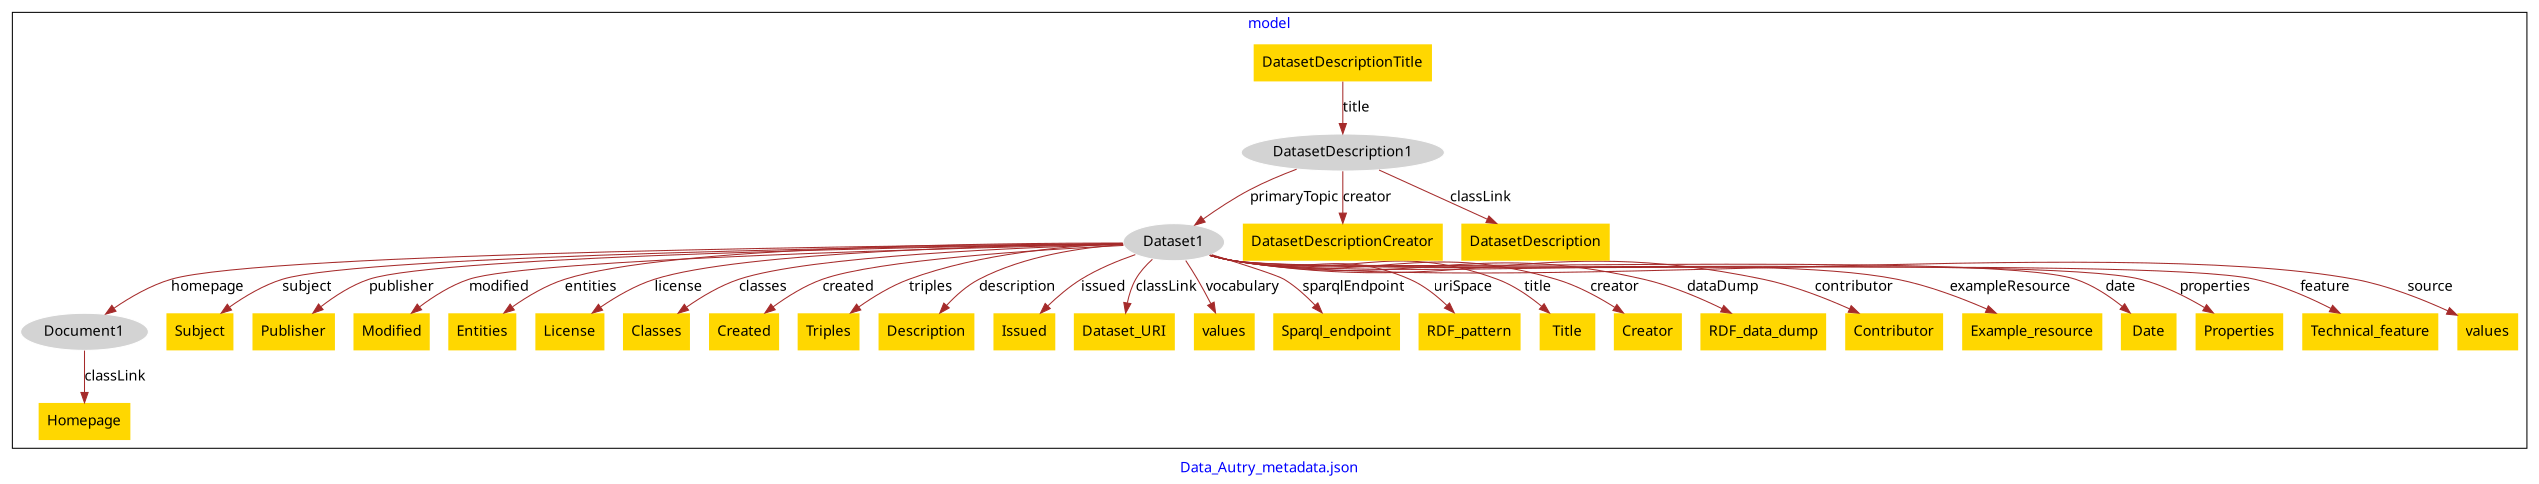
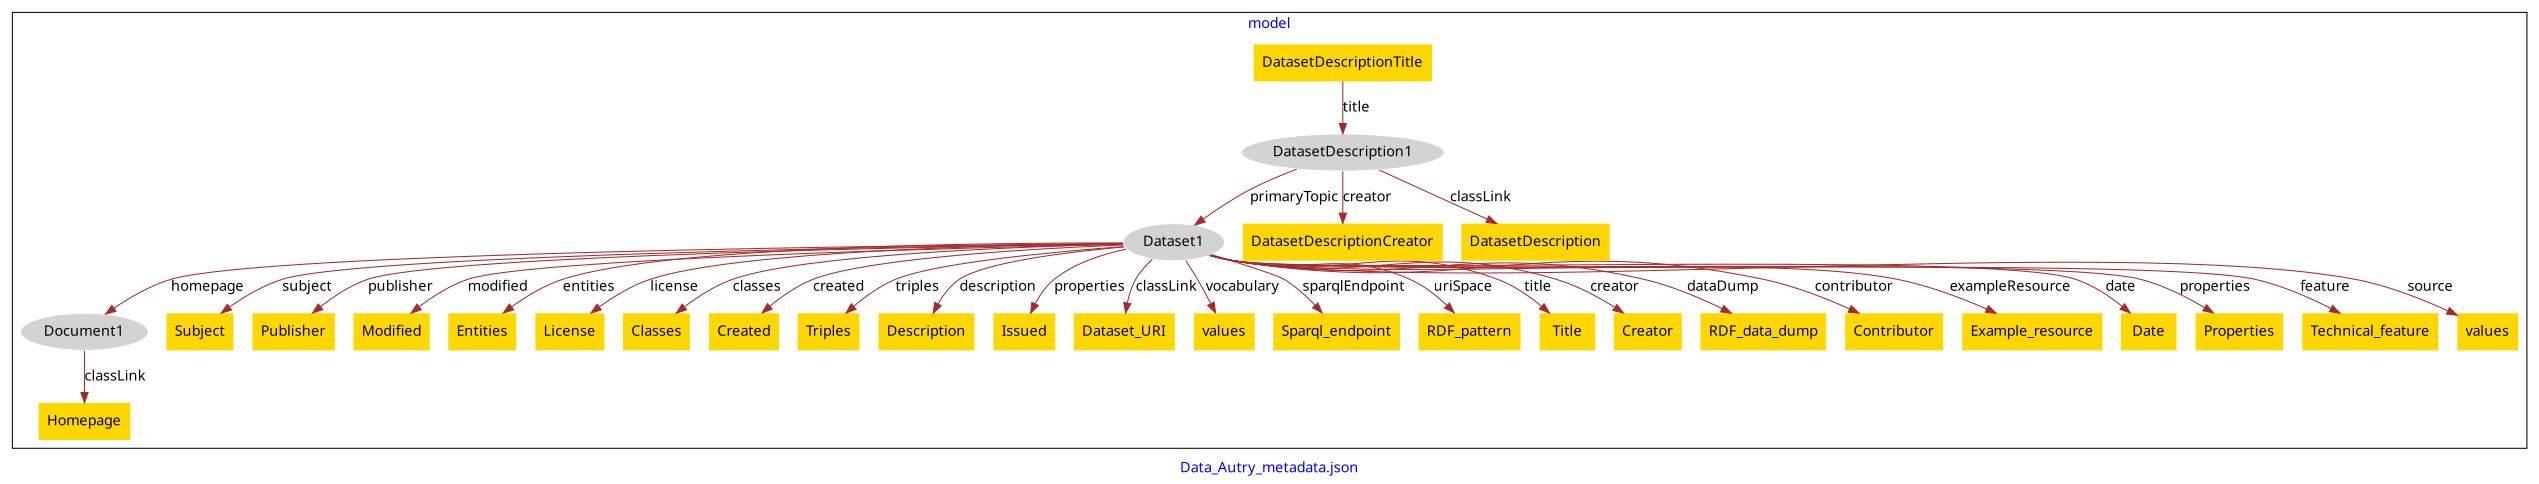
edge "Dataset1" -> "Issued": label "issued" -> "properties"
